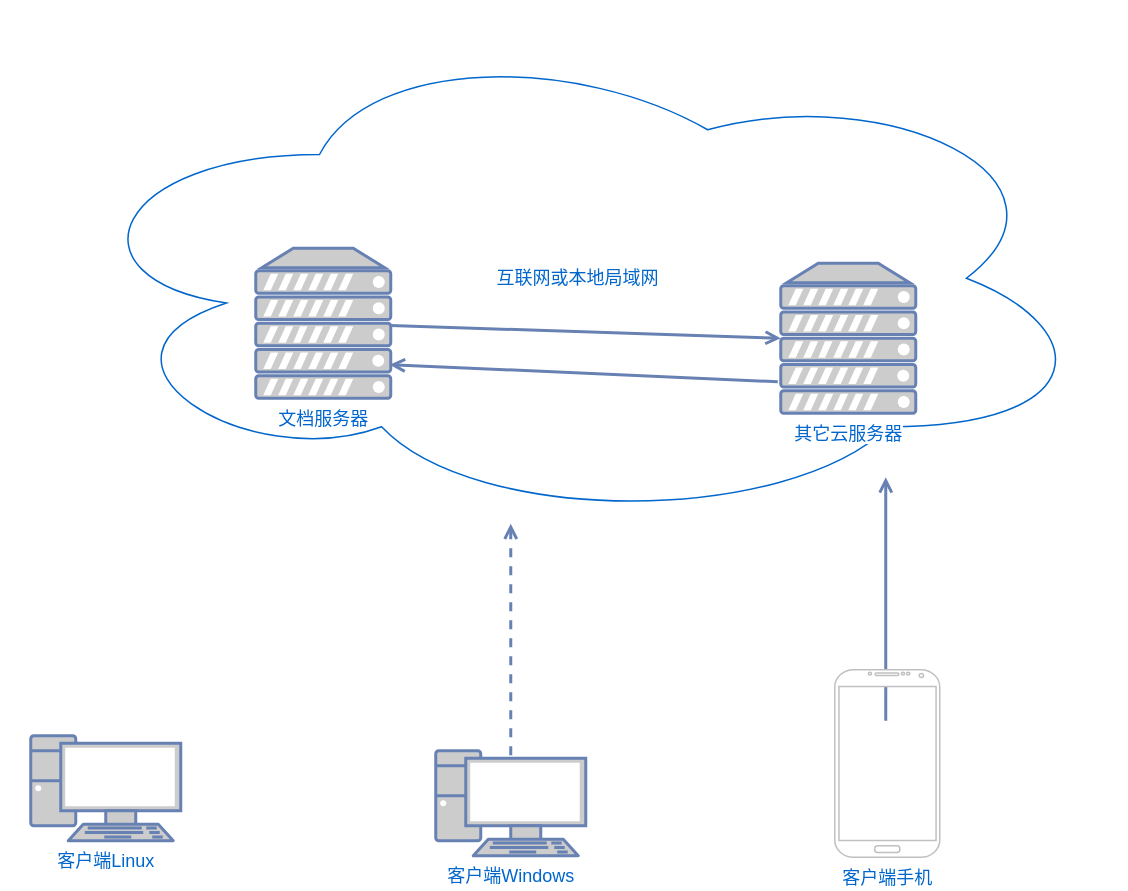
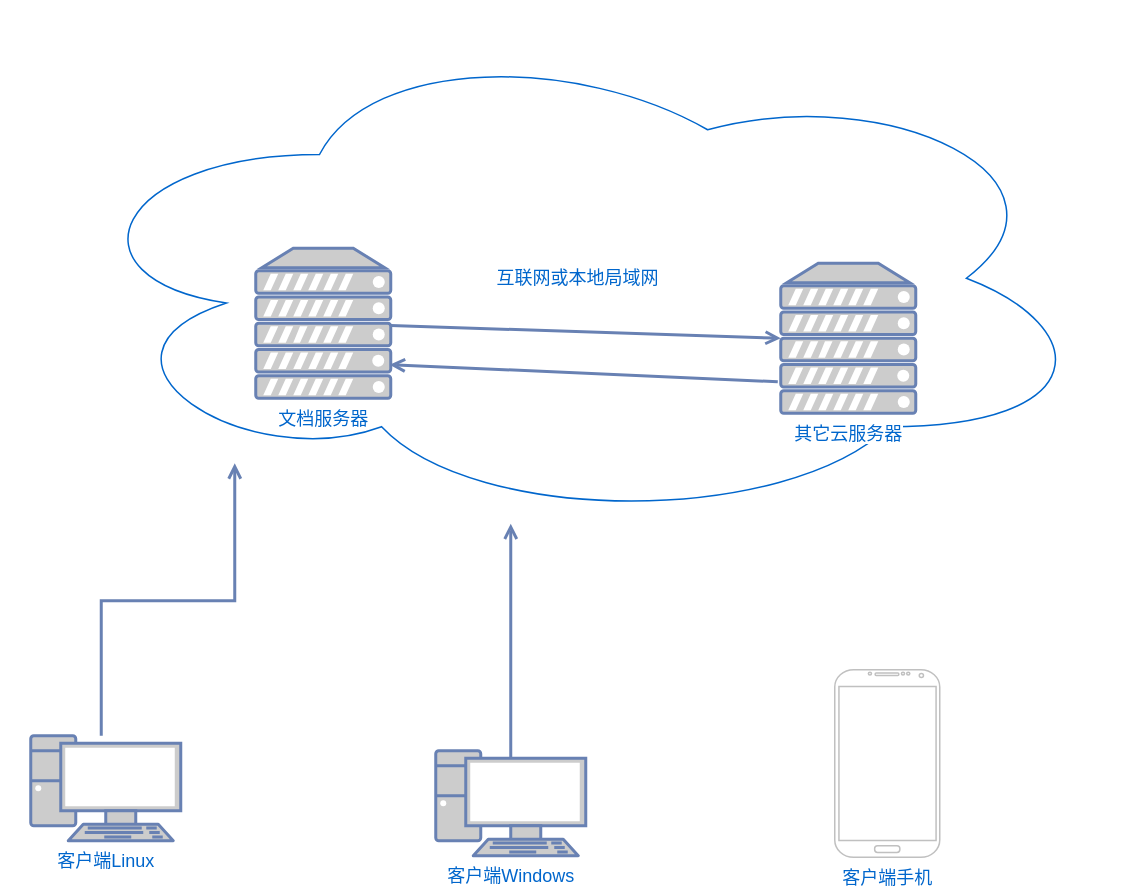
edge "客户端手机" -> "互联网或本地局域网": removed
edge "客户端Linux" -> "互联网或本地局域网": added
edge "客户端Windows" -> "互联网或本地局域网": style dashed -> solid
